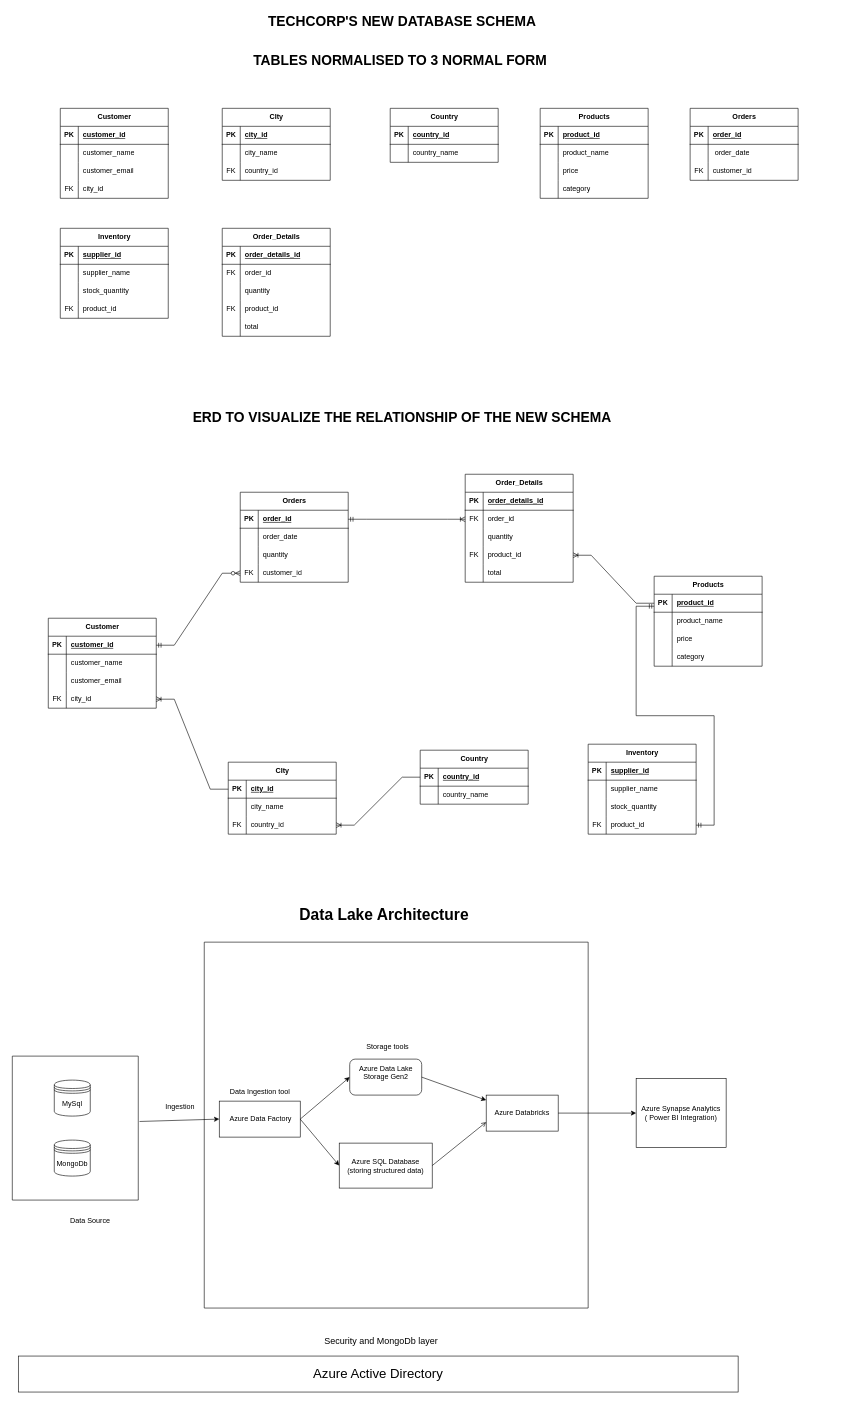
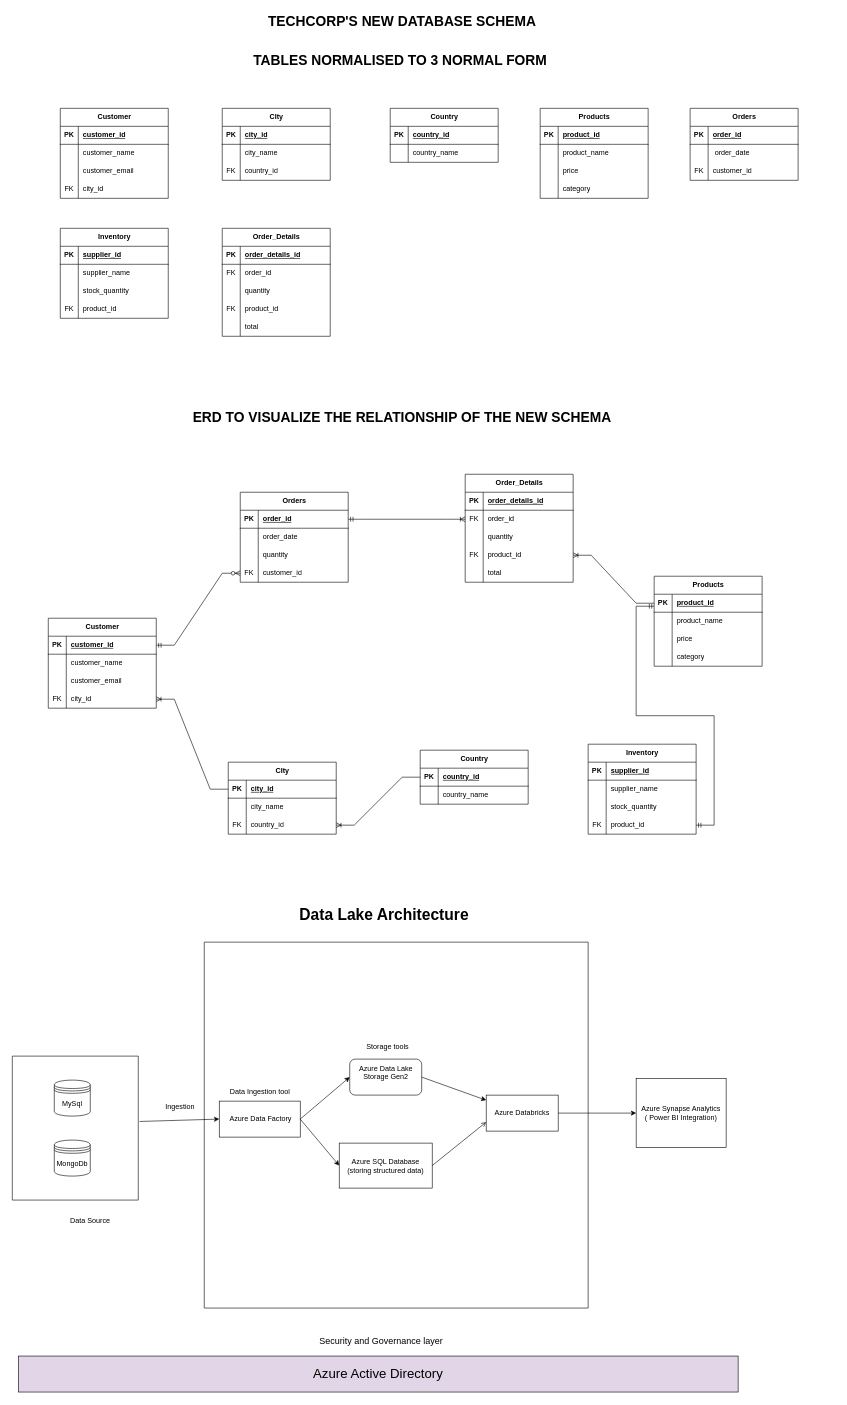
node "Security and MongoDb layer": label "Security and MongoDb layer" -> "Security and Governance layer"
node "Azure Active Directory": fillcolor #ffffff -> #e1d5e7
